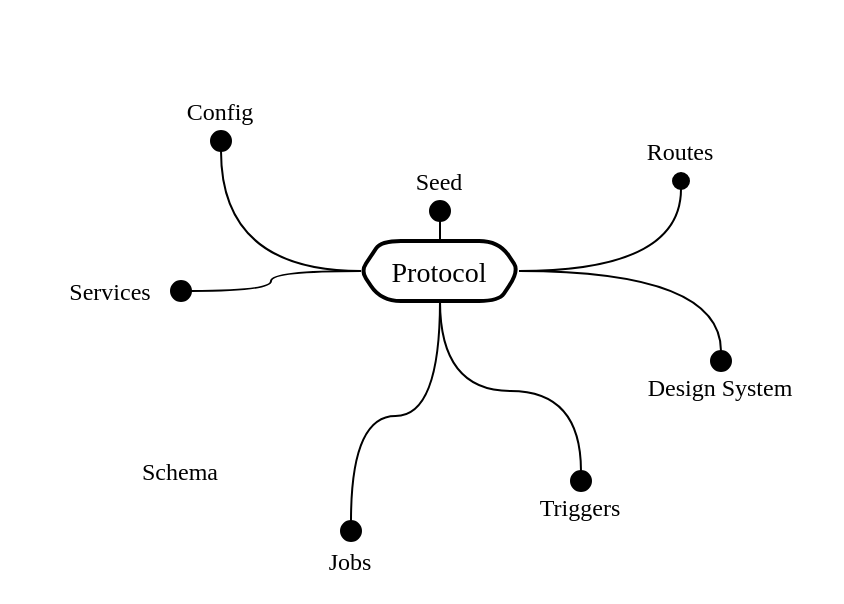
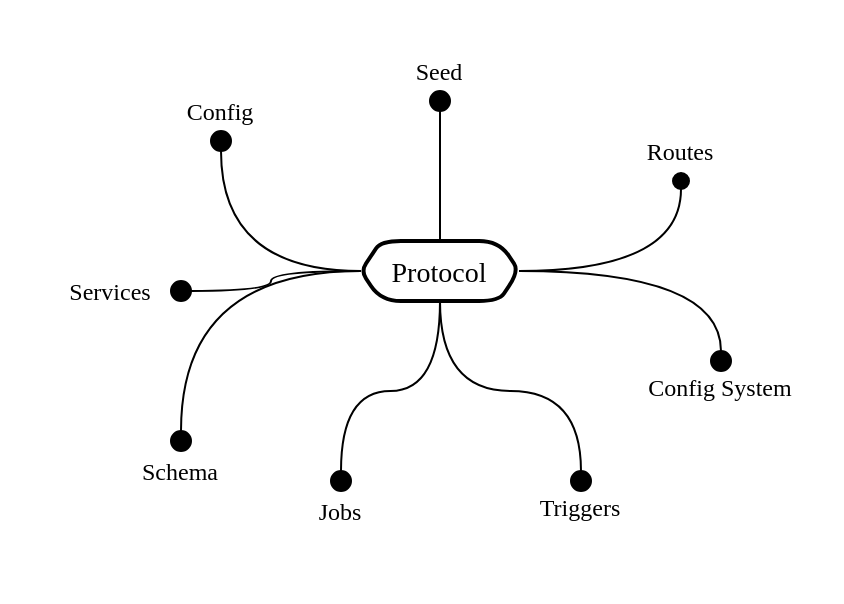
node "Seed": moved (440, 181) -> (440, 71)
edge "Protocol" -> "Schema": added
node "Design System": label "Design System" -> "Config System"
node "Jobs": moved (351, 561) -> (341, 511)
